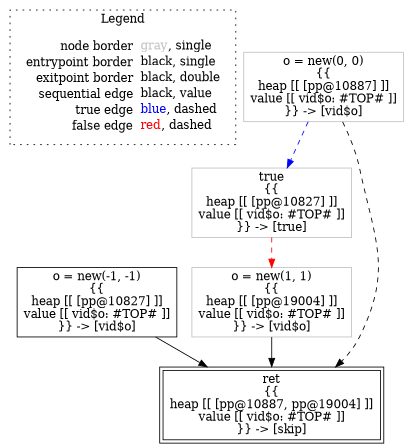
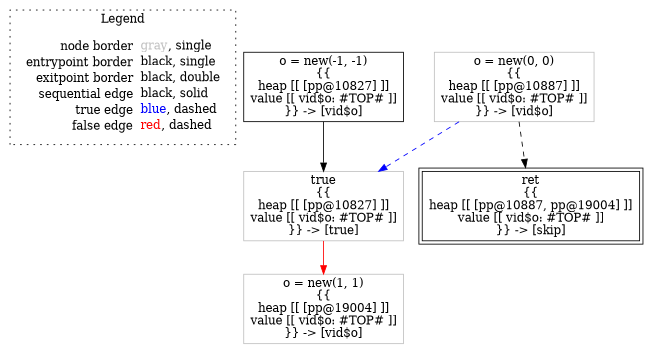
node "node border": text ", value" -> ", solid"
edge "true" -> "o = new(1, 1)": style dashed -> solid
edge "o = new(1, 1)" -> "ret": removed
edge "o = new(-1, -1)" -> "ret": now "o = new(-1, -1)" -> "true"
